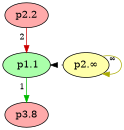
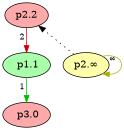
edge "p2.∞" -> "p1.1": now "p2.∞" -> "p2.2"
node "p3.8": label "p3.8" -> "p3.0"
